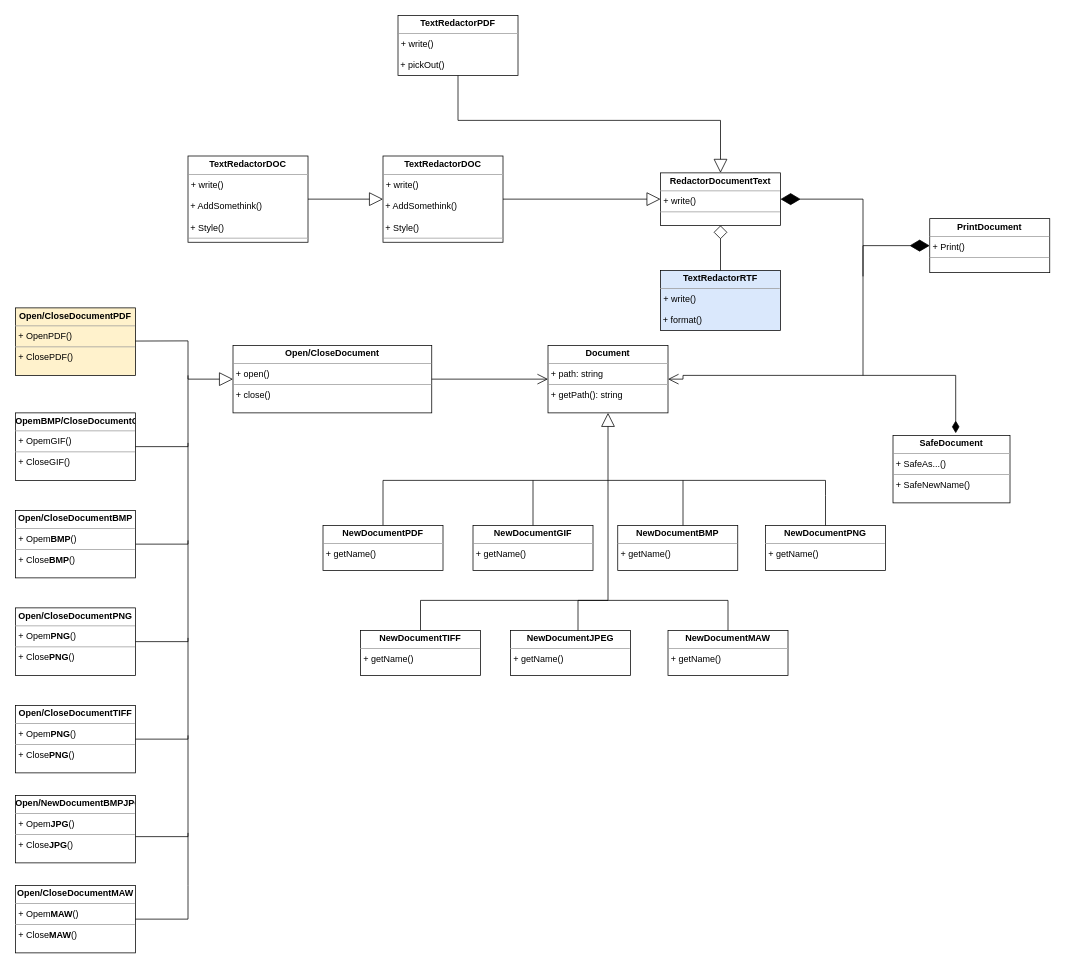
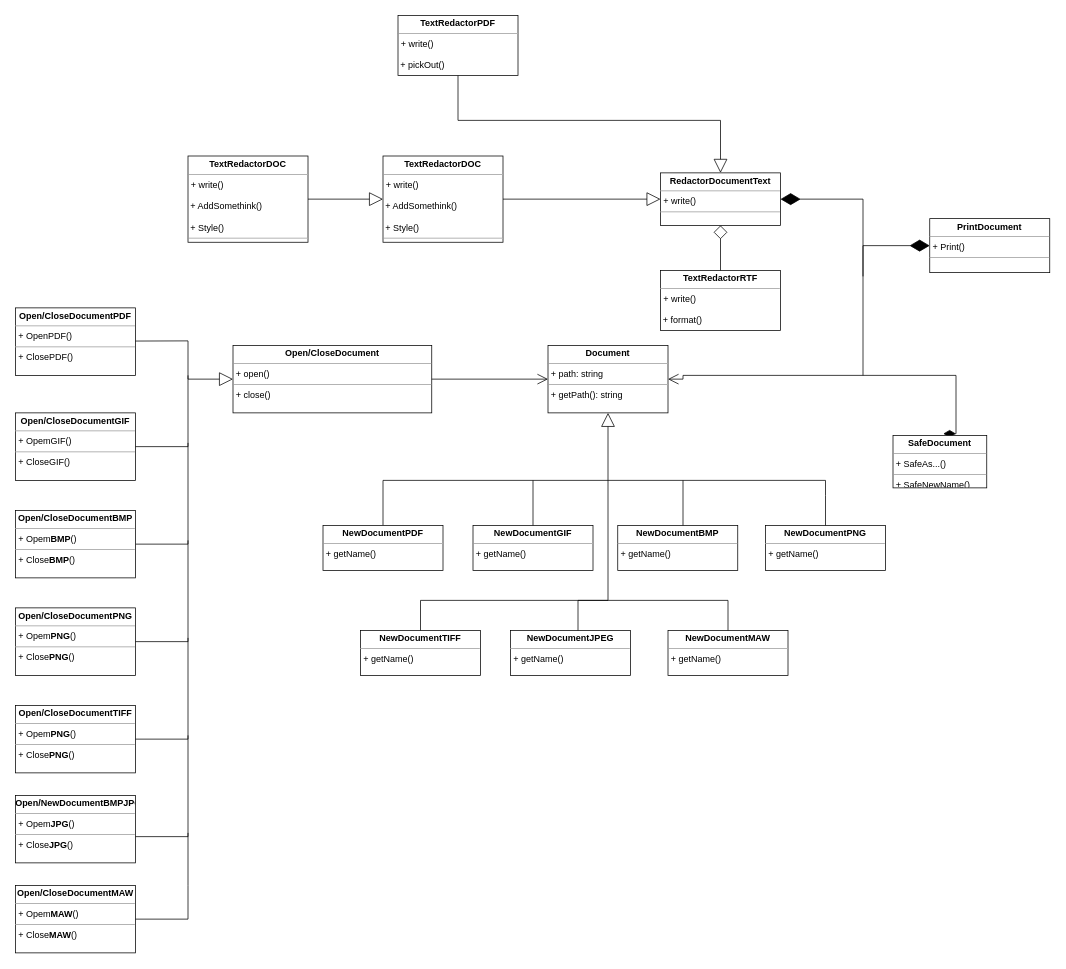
node "TextRedactorRTF + write() + format()": fillcolor #dae8fc -> #ffffff
node "Open/CloseDocumentPDF + OpenPDF() + ClosePDF()": fillcolor #fff2cc -> #ffffff
node "OpemBMP/CloseDocumentGIF + OpemGIF() + CloseGIF()": label "OpemBMP/CloseDocumentGIF + OpemGIF() + CloseGIF()" -> "Open/CloseDocumentGIF + OpemGIF() + CloseGIF()"
node "SafeDocument + SafeAs...() + SafeNewName()": size 117x68 -> 94x53
